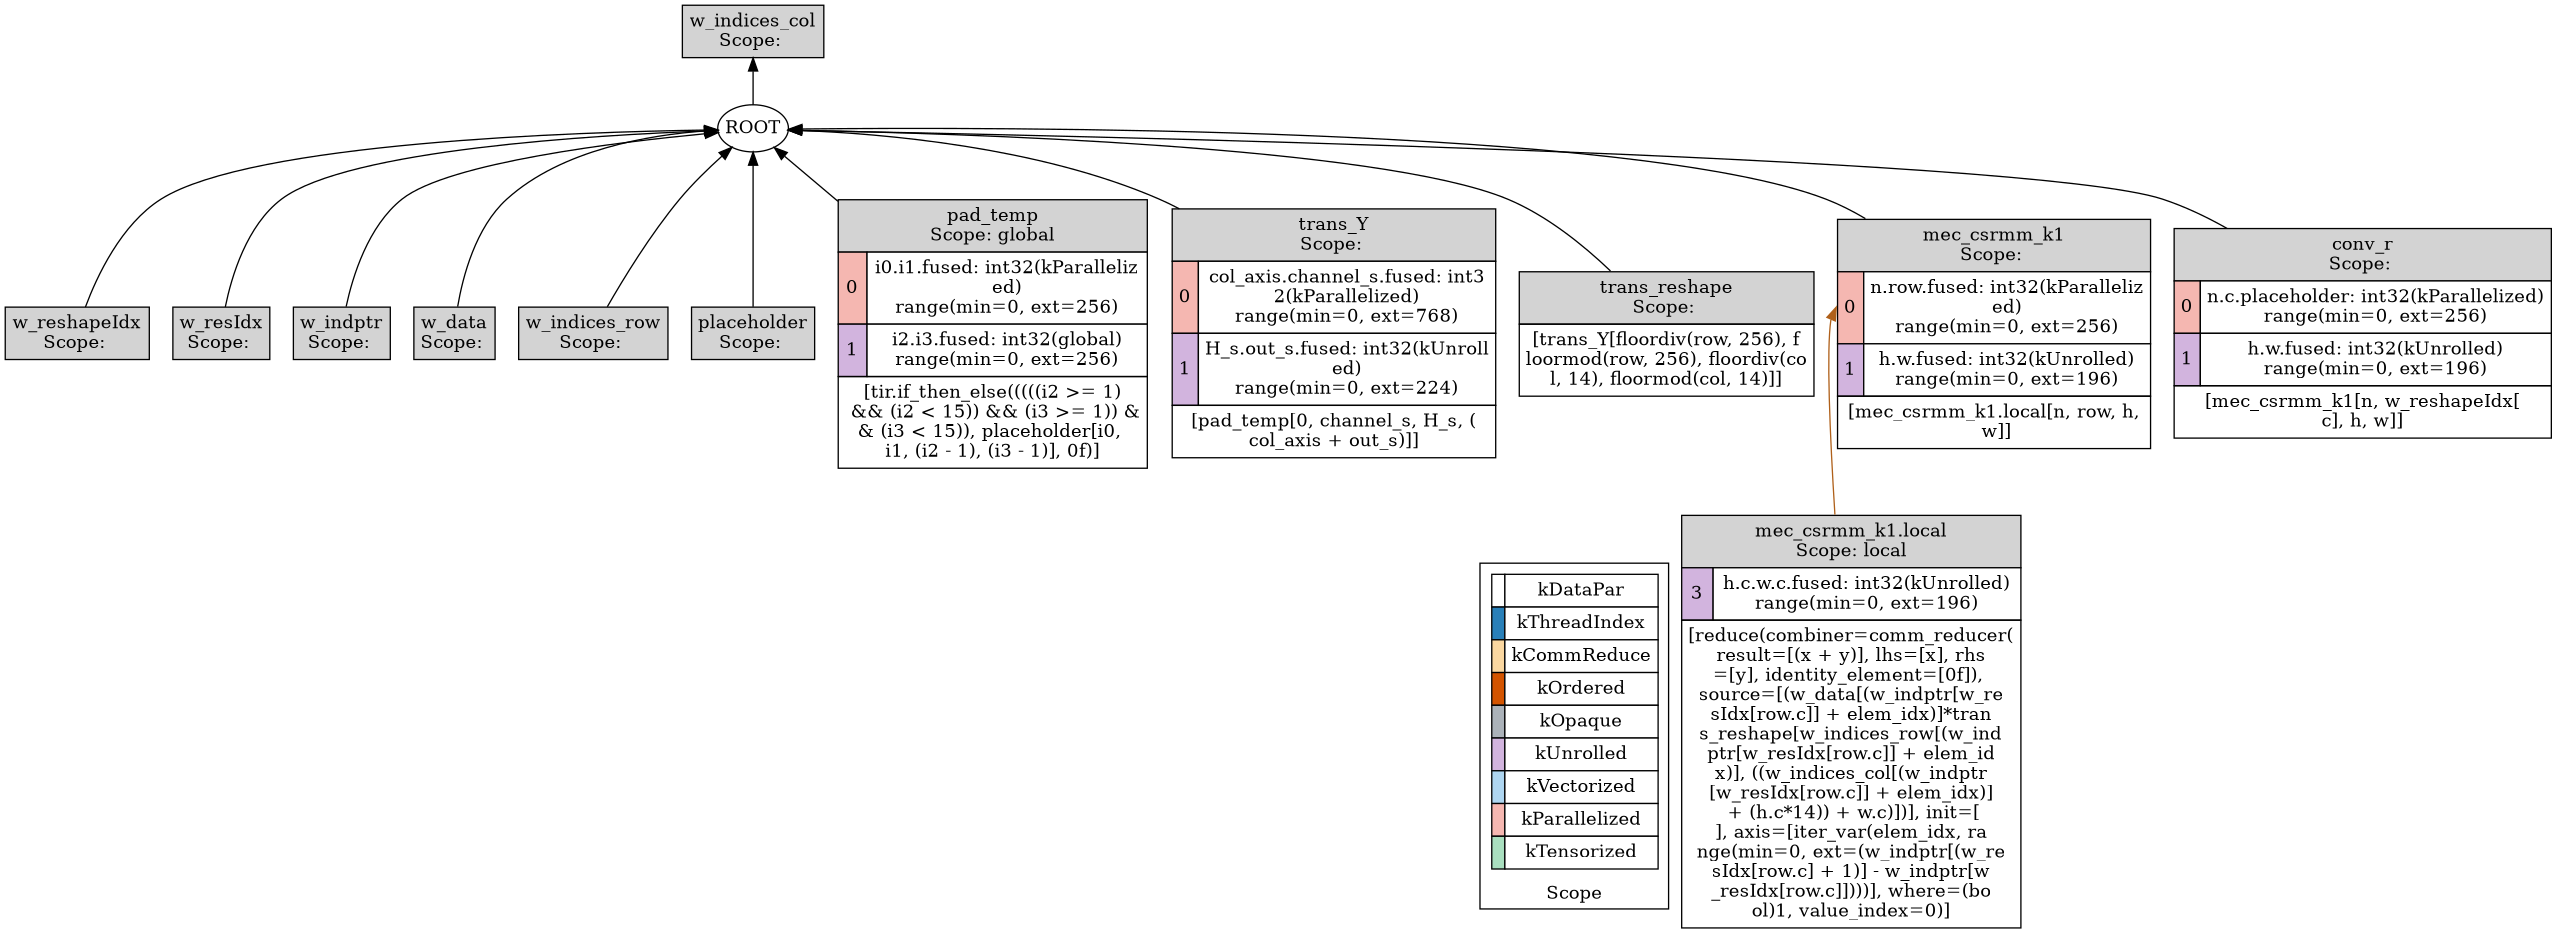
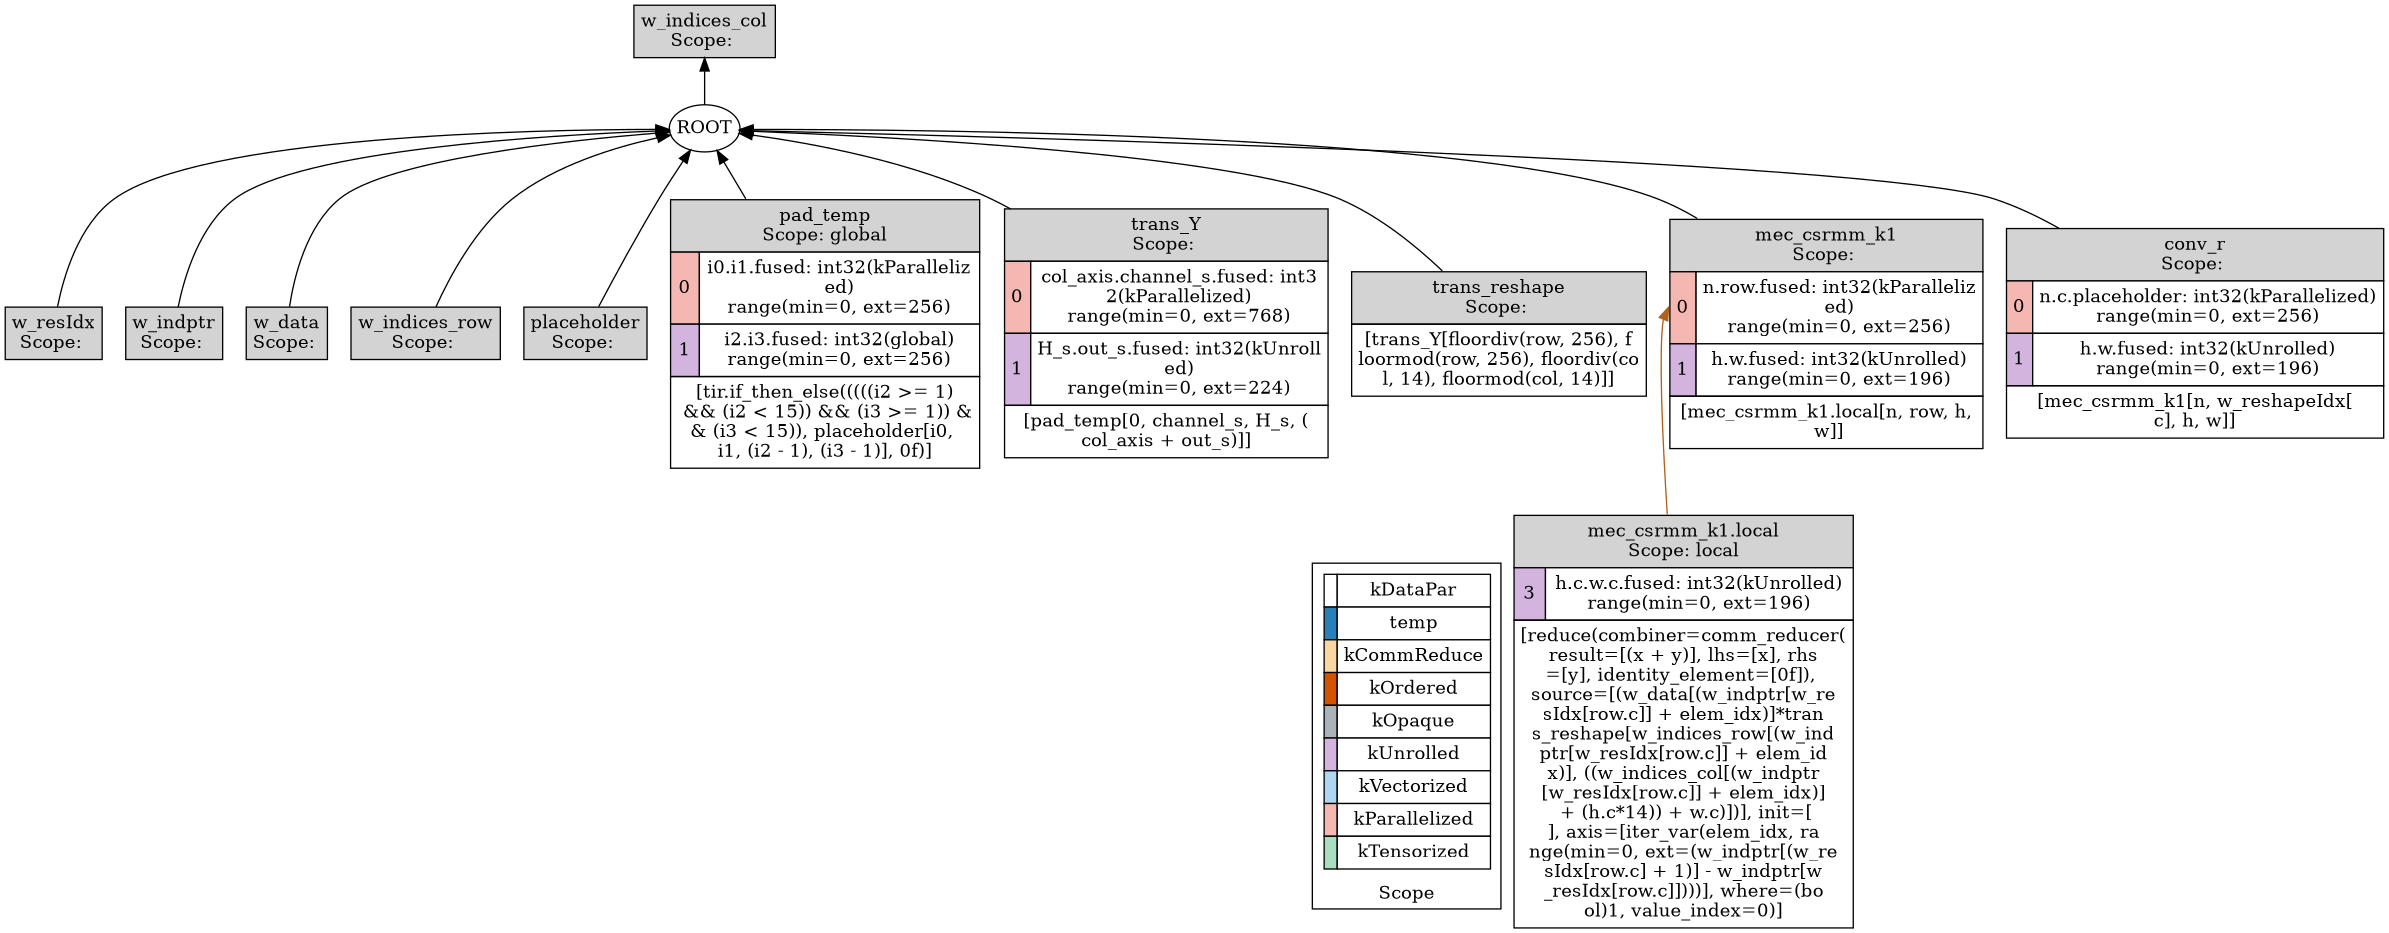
node "w_reshapeIdx": removed
node "kDataPar": text "kThreadIndex" -> "temp"
